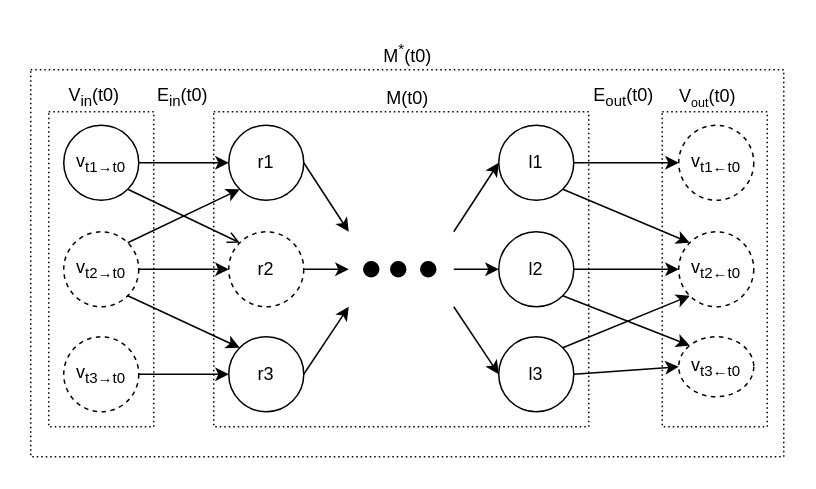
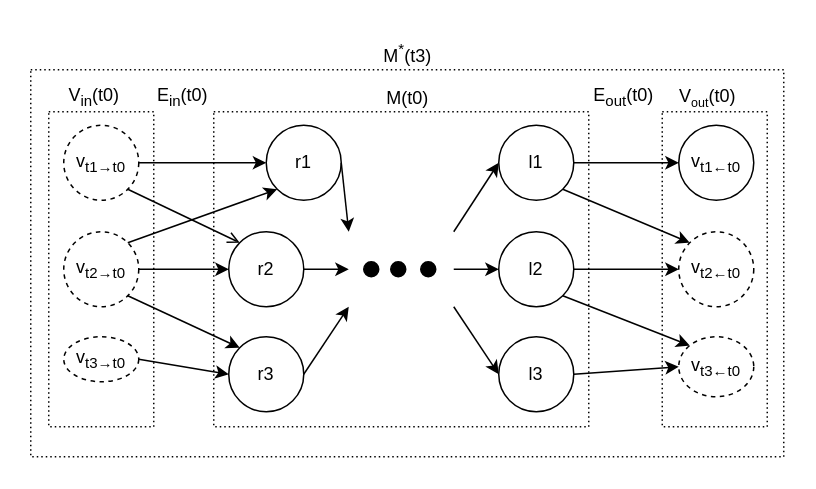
node "M*(t0)": label "M*(t0)" -> "M*(t3)"
node "vt1→t0": style solid -> dashed
node "r1": moved (266, 163) -> (304, 163)
node "vt1←t0": style dashed -> solid
node "r2": style dashed -> solid
edge "l3" -> "vt2←t0": removed
node "vt3→t0": size 75x75 -> 75x45
